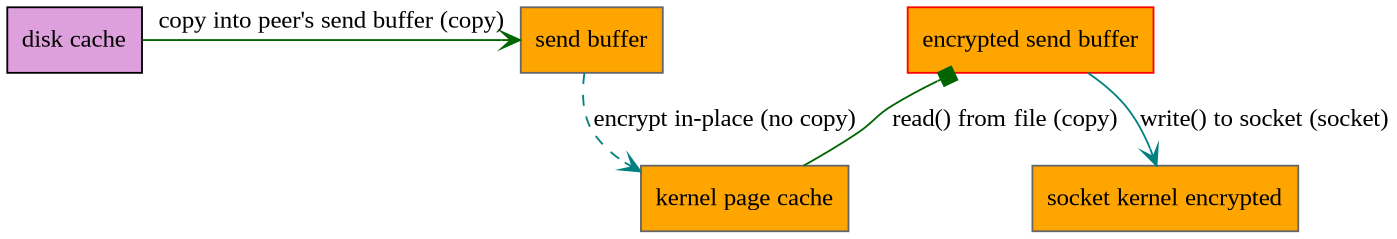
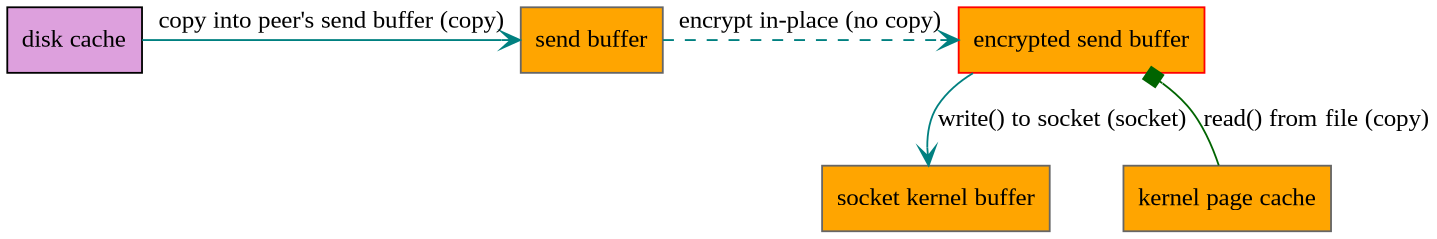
edge "disk cache" -> "send buffer": color darkgreen -> teal
edge "send buffer" -> "kernel page cache": now "send buffer" -> "encrypted send buffer"
node "socket kernel encrypted": label "socket kernel encrypted" -> "socket kernel buffer"
